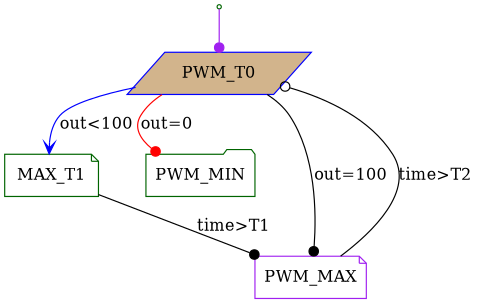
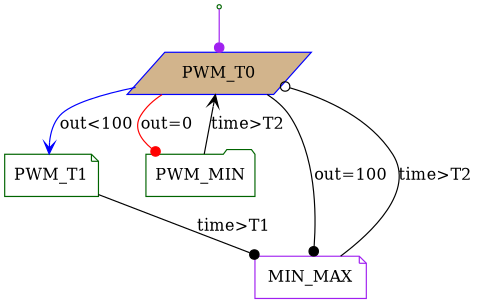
edge "PWM_MIN" -> "PWM_T0": added, label "time>T2"
node "MAX_T1": label "MAX_T1" -> "PWM_T1"
node "PWM_MAX": label "PWM_MAX" -> "MIN_MAX"
